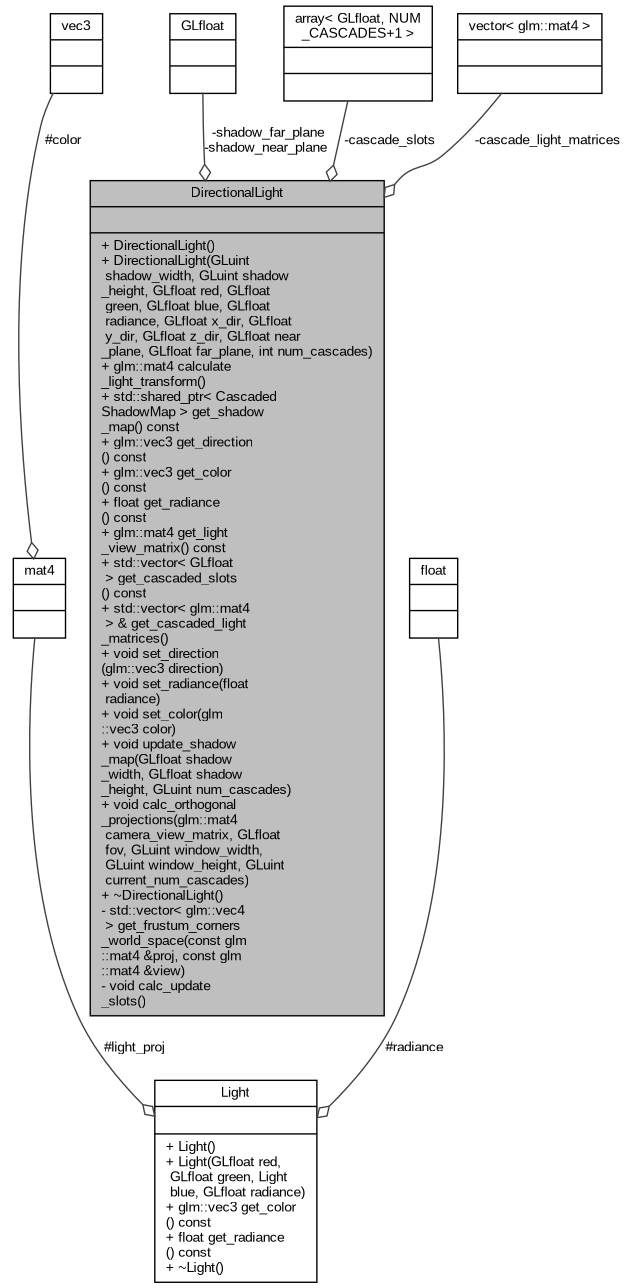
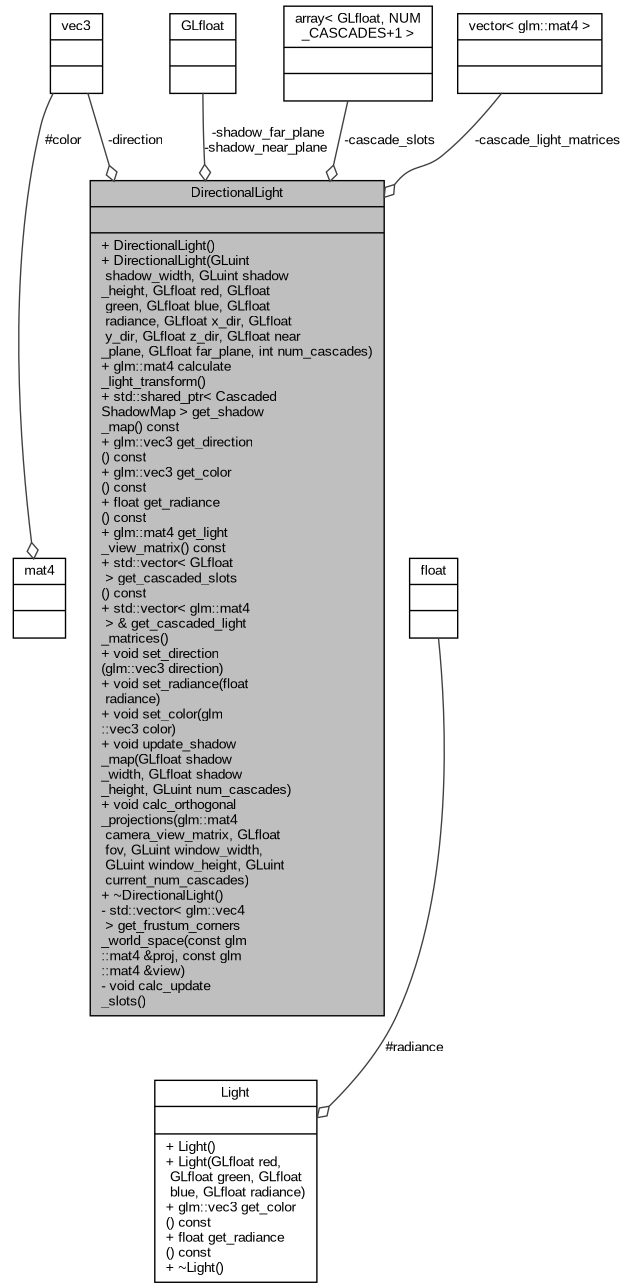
edge "vec3" -> "DirectionalLight": added, label "-direction"
edge "mat4" -> "Light": removed, label "#light_proj"
node "Light": text "GLfloat green, Light" -> "GLfloat green, GLfloat"
